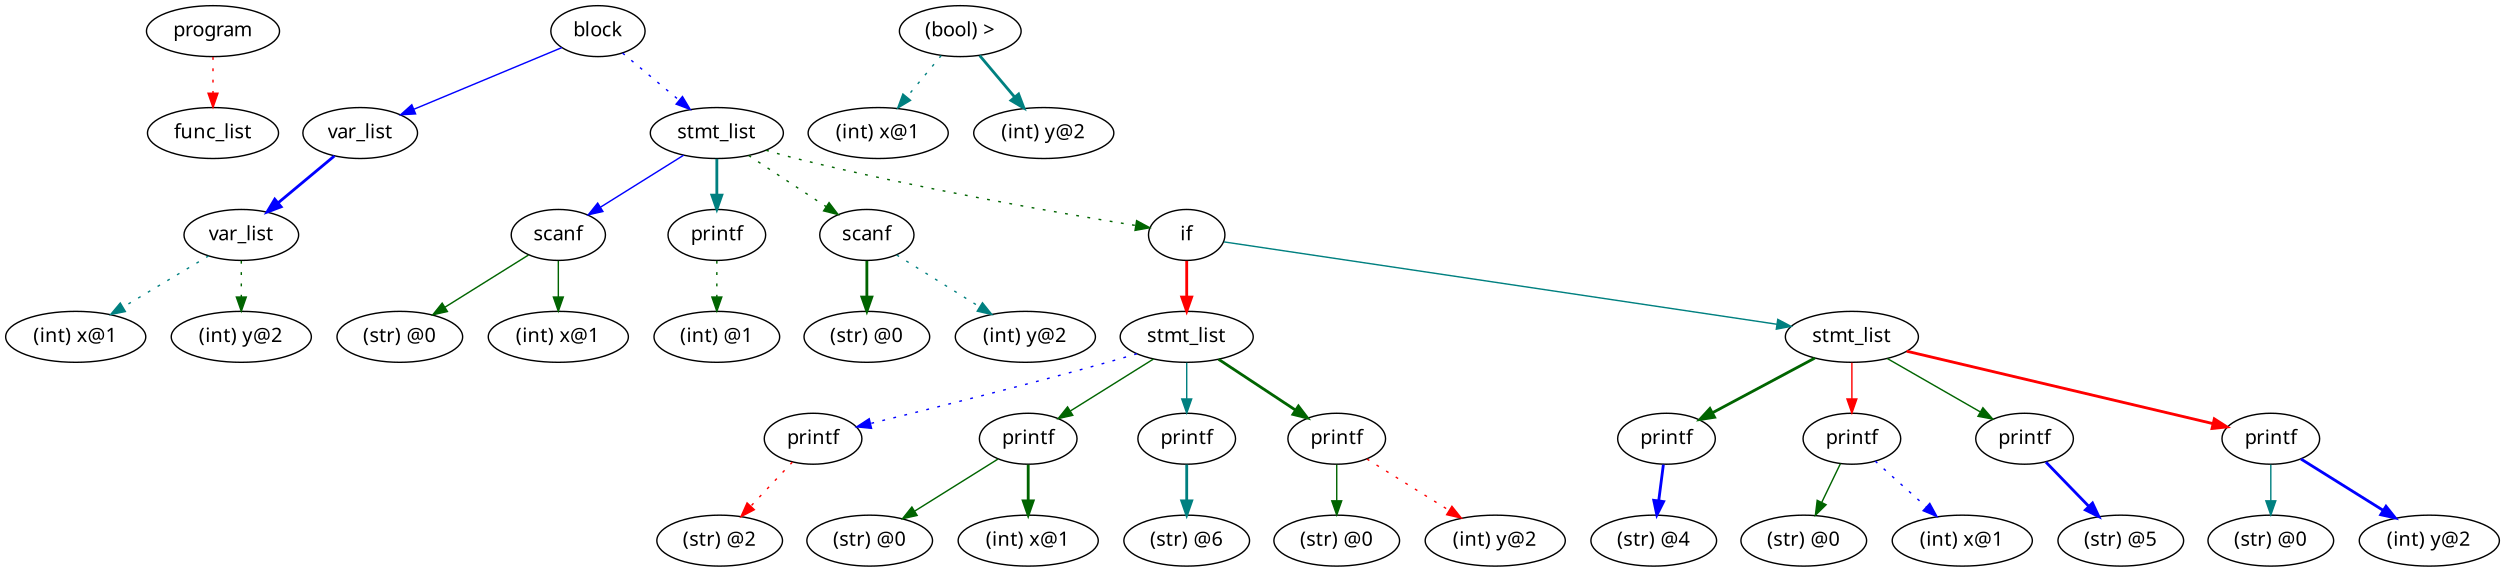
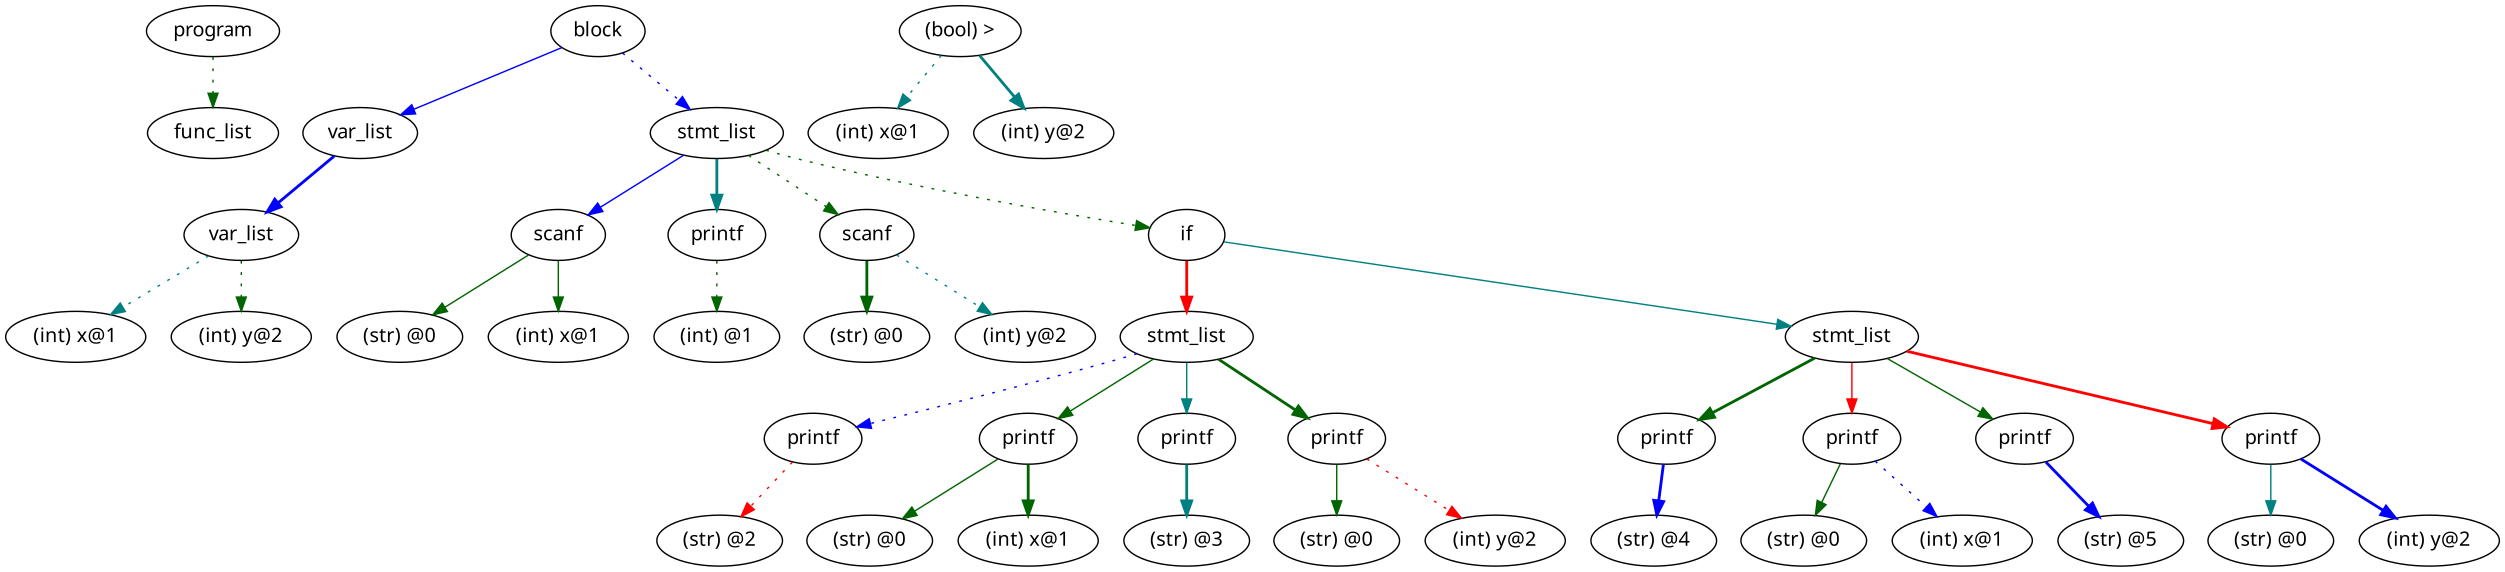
edge "program" -> "func_list": color red -> darkgreen
node "(str) @6": label "(str) @6" -> "(str) @3"
